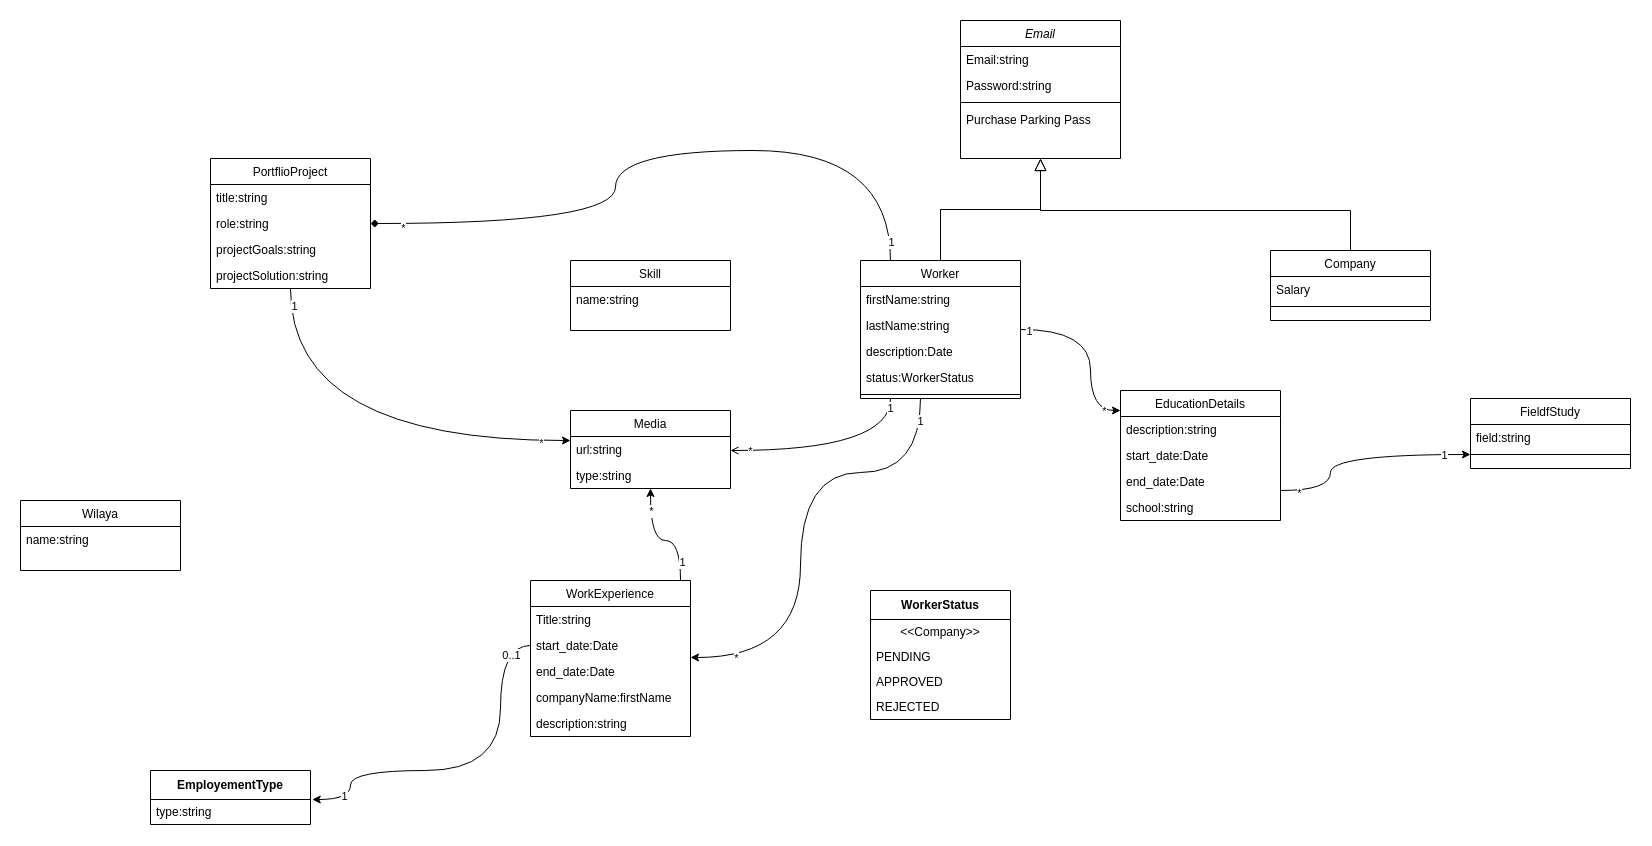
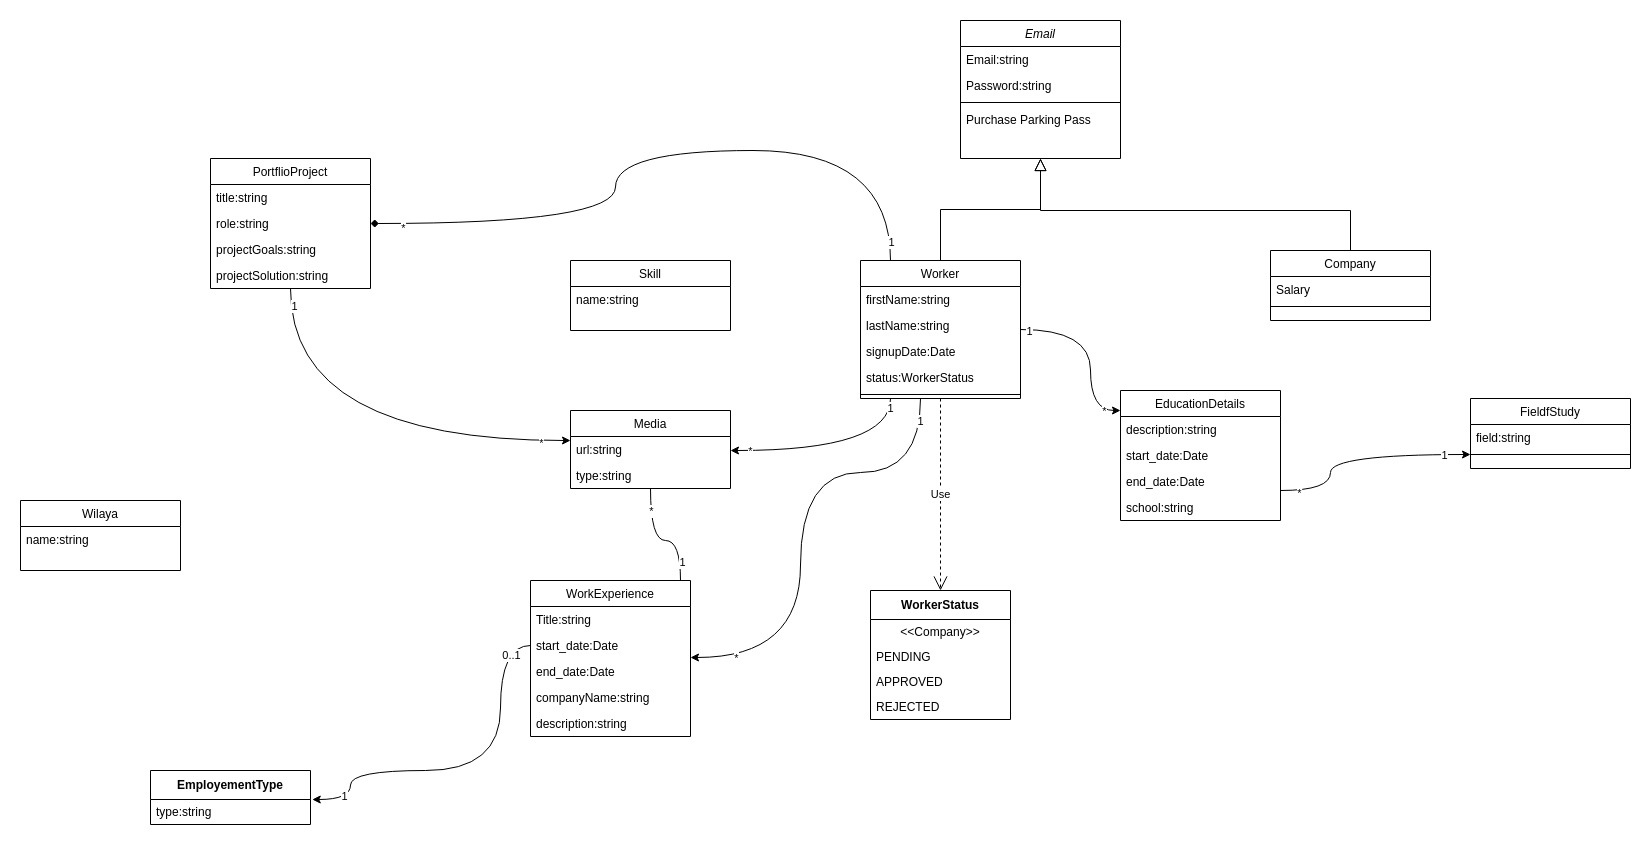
node "description:Date": label "description:Date" -> "signupDate:Date"
edge "Worker" -> "Media": arrowhead open -> classic
edge "Worker" -> "WorkerStatus": added, label "Use"
edge "WorkExperience" -> "Media": arrowhead classic -> none
node "companyName:firstName": label "companyName:firstName" -> "companyName:string"
